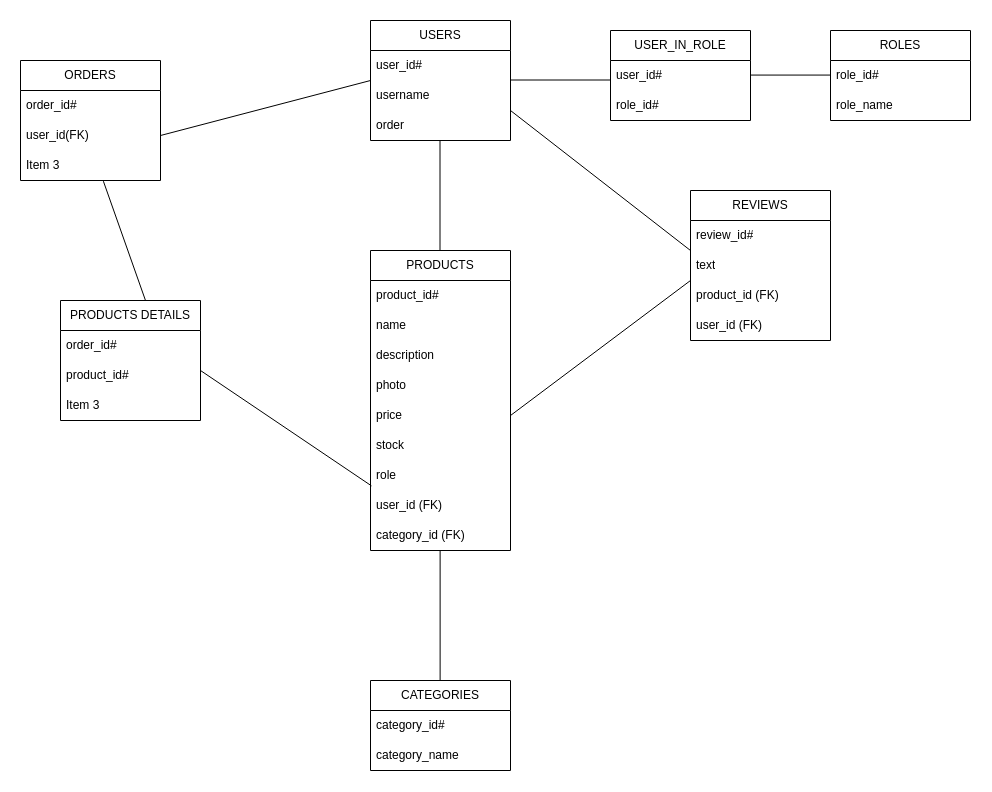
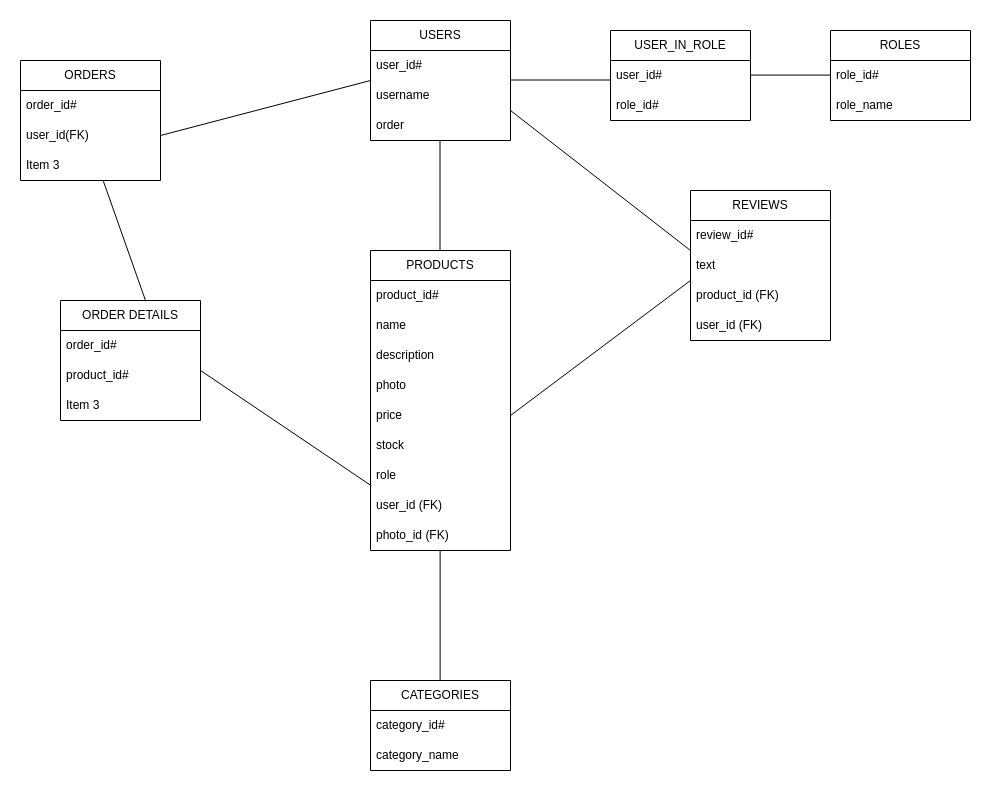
node "PRODUCTS DETAILS": label "PRODUCTS DETAILS" -> "ORDER DETAILS"
node "category_id (FK)": label "category_id (FK)" -> "photo_id (FK)"
